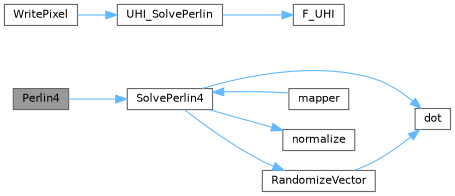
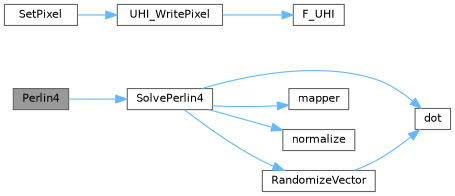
node "WritePixel": label "WritePixel" -> "SetPixel"
node "UHI_SolvePerlin": label "UHI_SolvePerlin" -> "UHI_WritePixel"
edge "mapper" -> "SolvePerlin4": reversed
